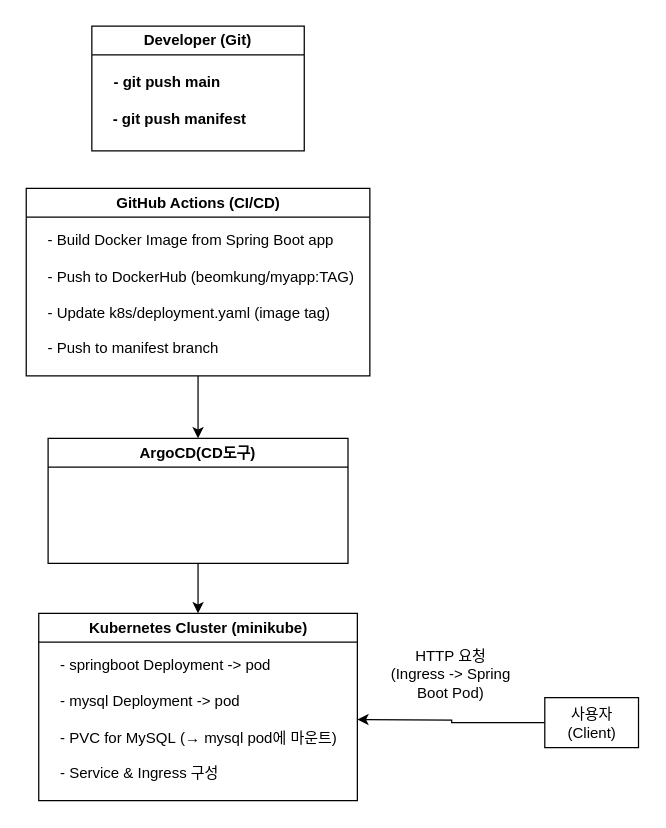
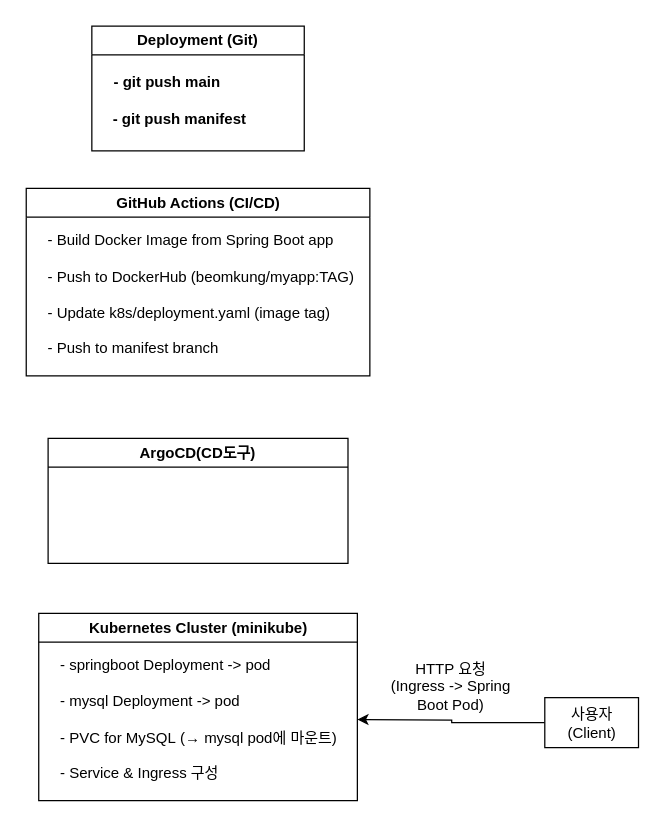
node "Developer (Git)": label "Developer (Git)" -> "Deployment (Git)"
edge "GitHub Actions (CI/CD)" -> "ArgoCD(CD도구)": removed
edge "ArgoCD(CD도구)" -> "Kubernetes Cluster (minikube)": removed
node "HTTP 요청 (Ingress -> Spring Boot Pod)": moved (451, 674) -> (451, 687)
